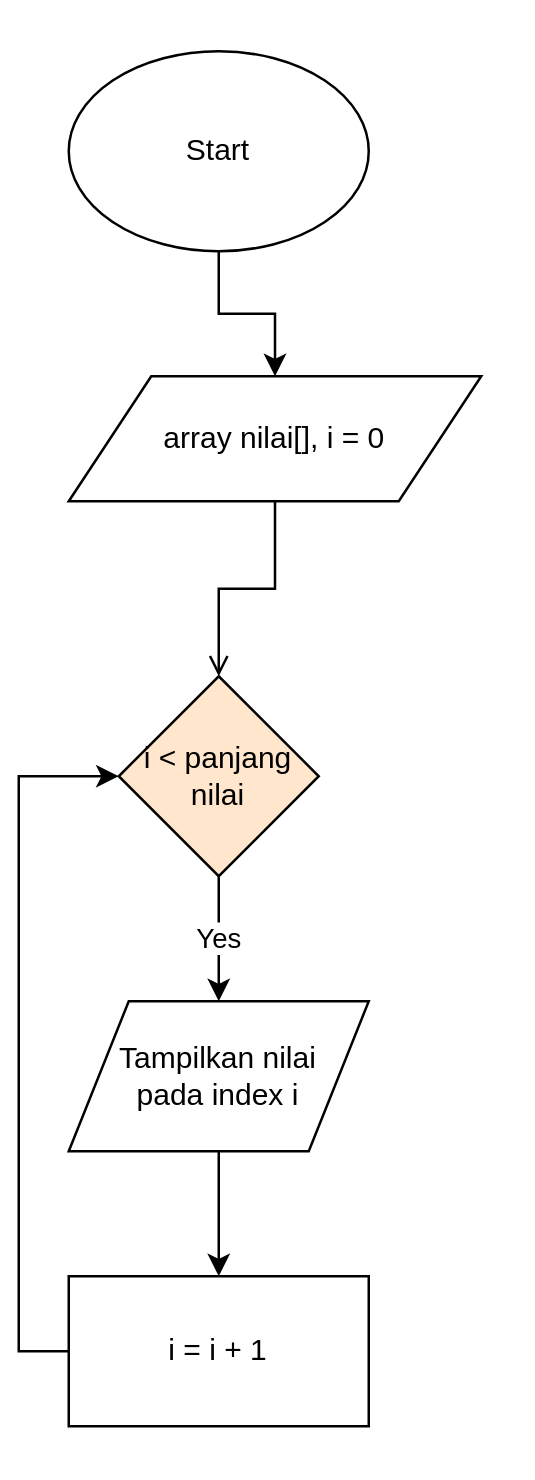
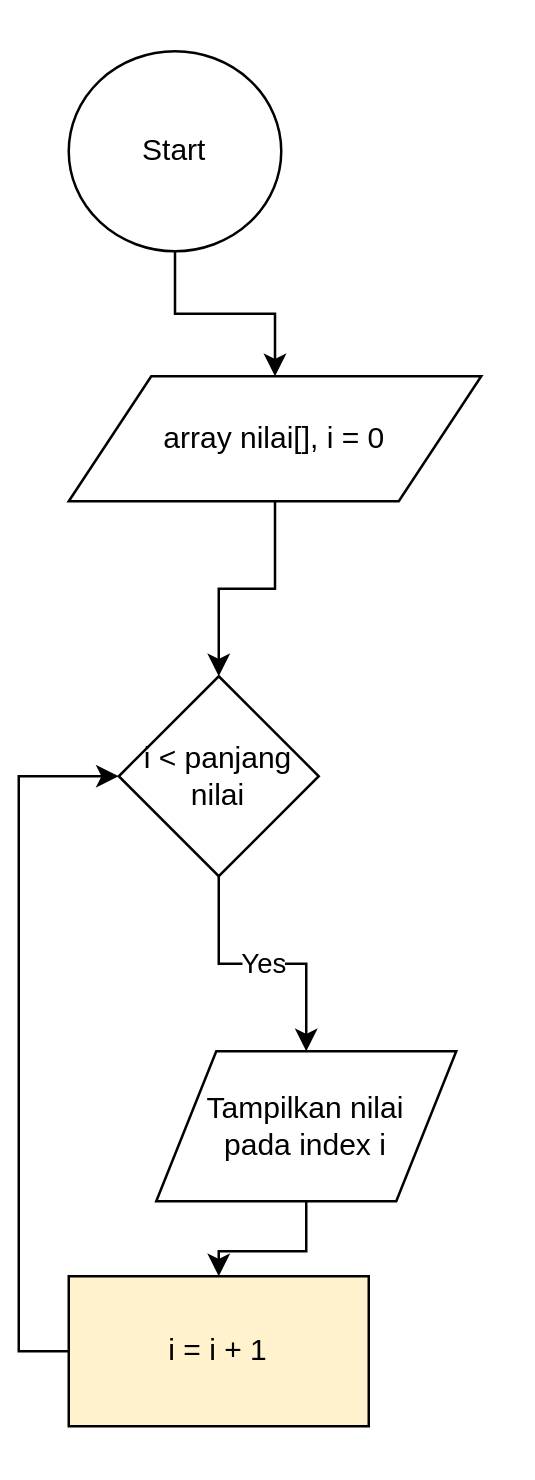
node "Start": size 300x200 -> 213x200
edge "array nilai[], i = 0" -> "i < panjang nilai": arrowhead open -> classic
node "i < panjang nilai": fillcolor #ffe6cc -> #ffffff
node "Tampilkan nilai pada index i": moved (219, 1076) -> (306, 1126)
node "i = i + 1": fillcolor #ffffff -> #fff2cc
